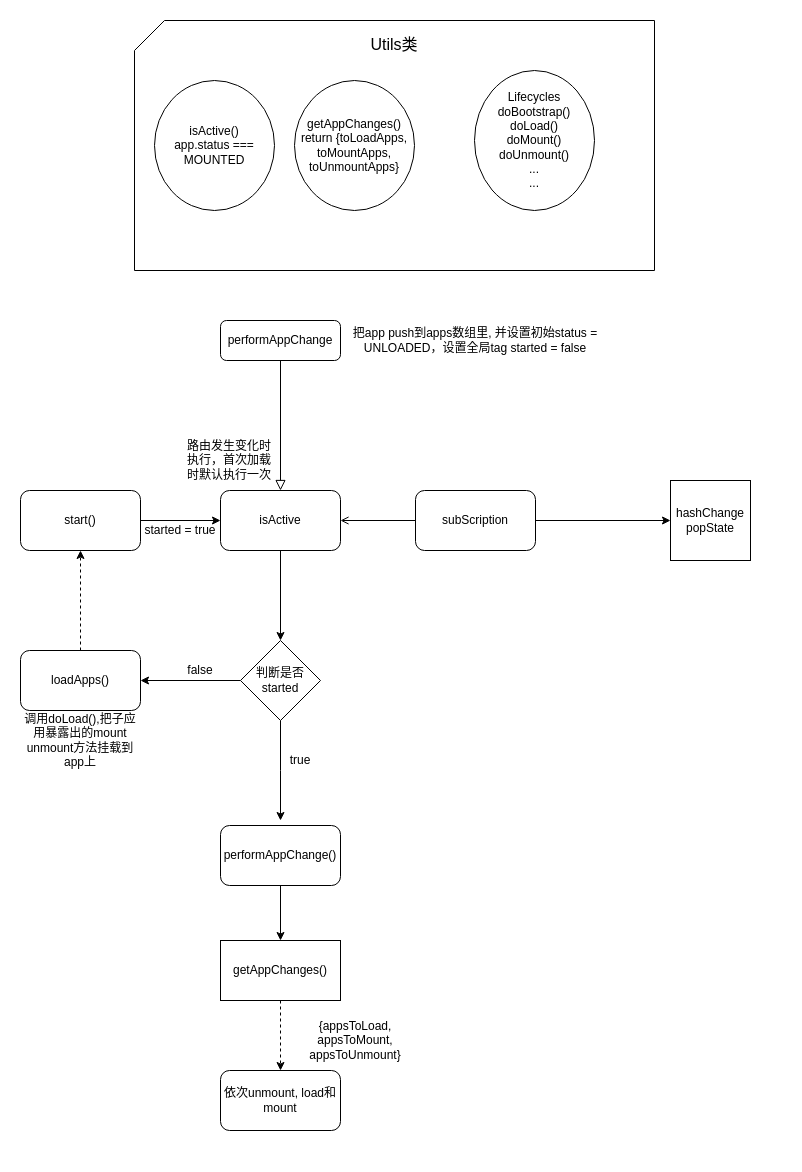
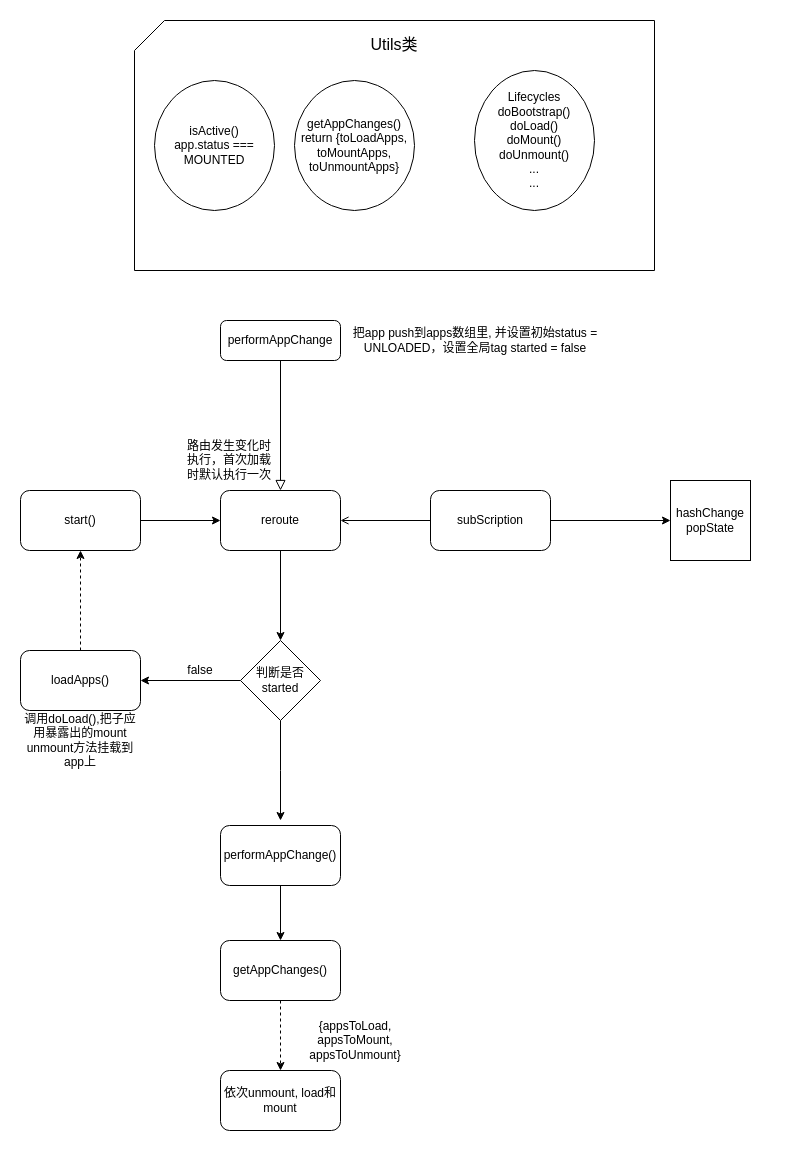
node "isActive": label "isActive" -> "reroute"
node "subScription": moved (476, 521) -> (491, 521)
node "started = true": removed
node "true": removed
node "getAppChanges()": shape rectangle -> rounded rectangle
